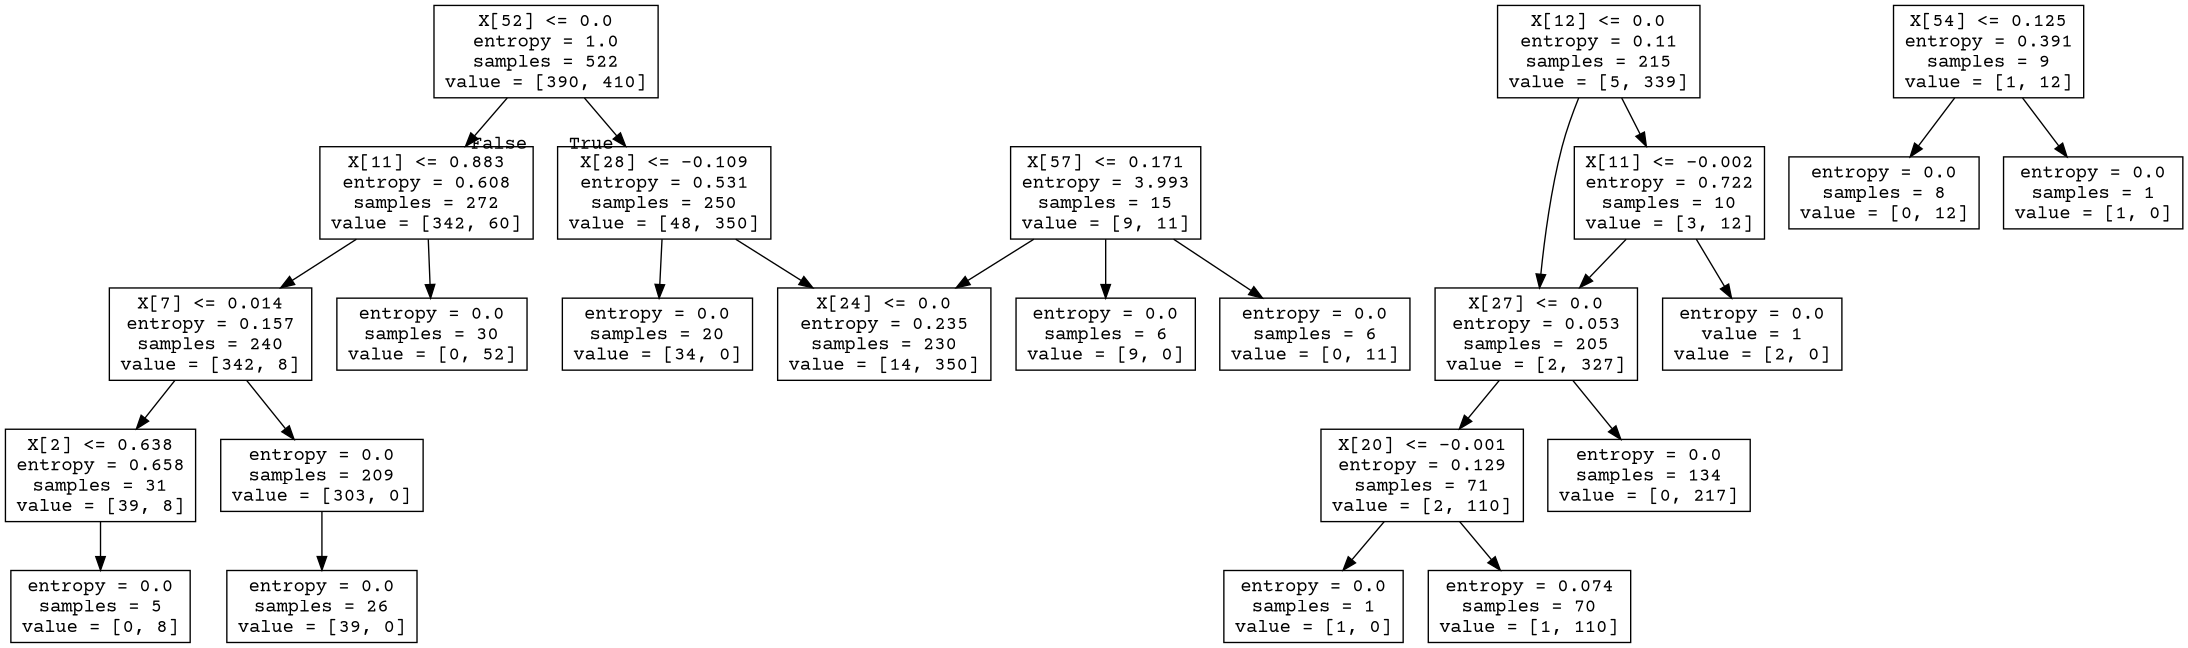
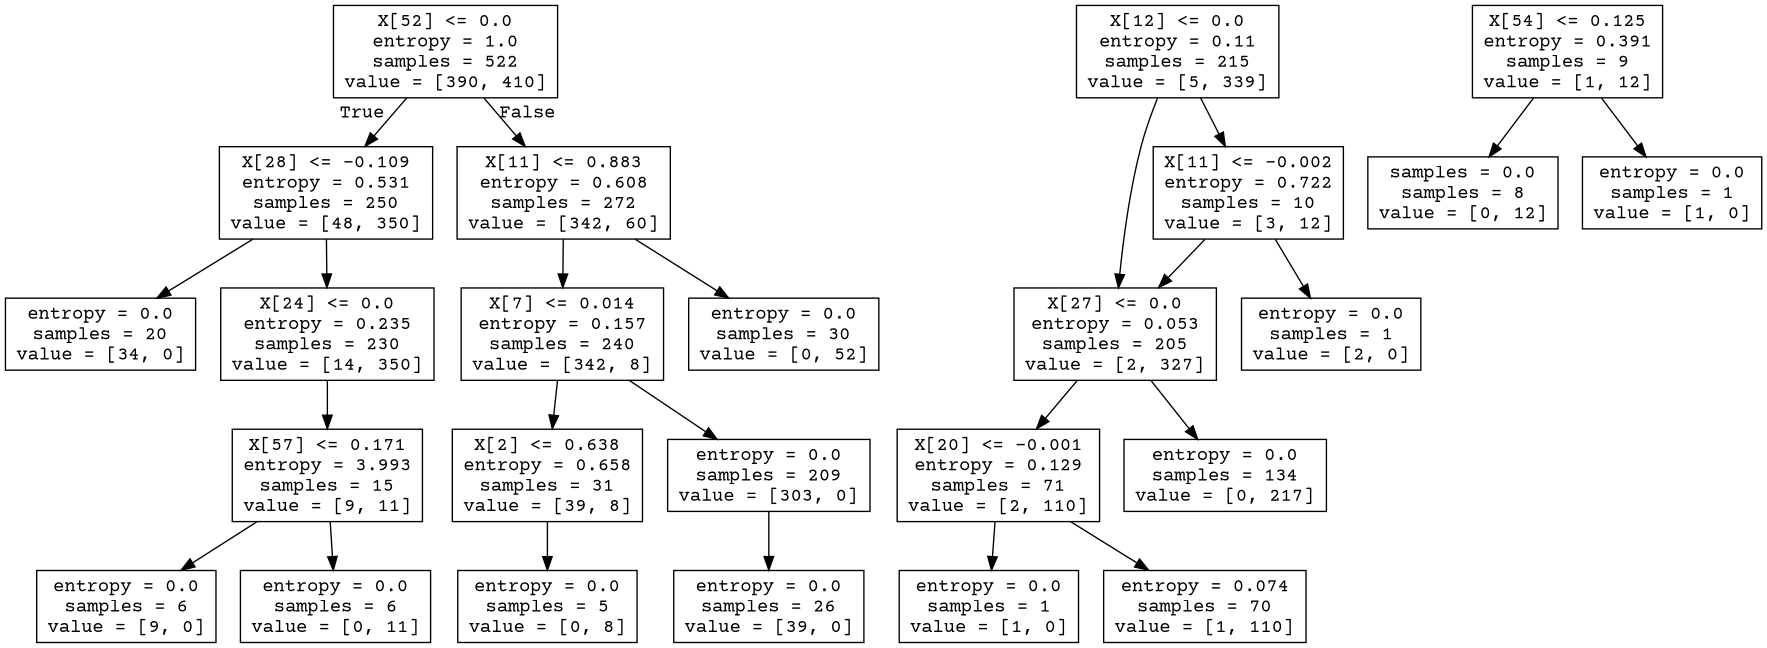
node "entropy = 0.0 samples = 8 value = [0, 12]": label "entropy = 0.0 samples = 8 value = [0, 12]" -> "samples = 0.0 samples = 8 value = [0, 12]"
edge "X[57] <= 0.171 entropy = 3.993 samples = 15 value = [9, 11]" -> "X[24] <= 0.0 entropy = 0.235 samples = 230 value = [14, 350]": reversed
node "entropy = 0.0 value = 1 value = [2, 0]": label "entropy = 0.0 value = 1 value = [2, 0]" -> "entropy = 0.0 samples = 1 value = [2, 0]"
